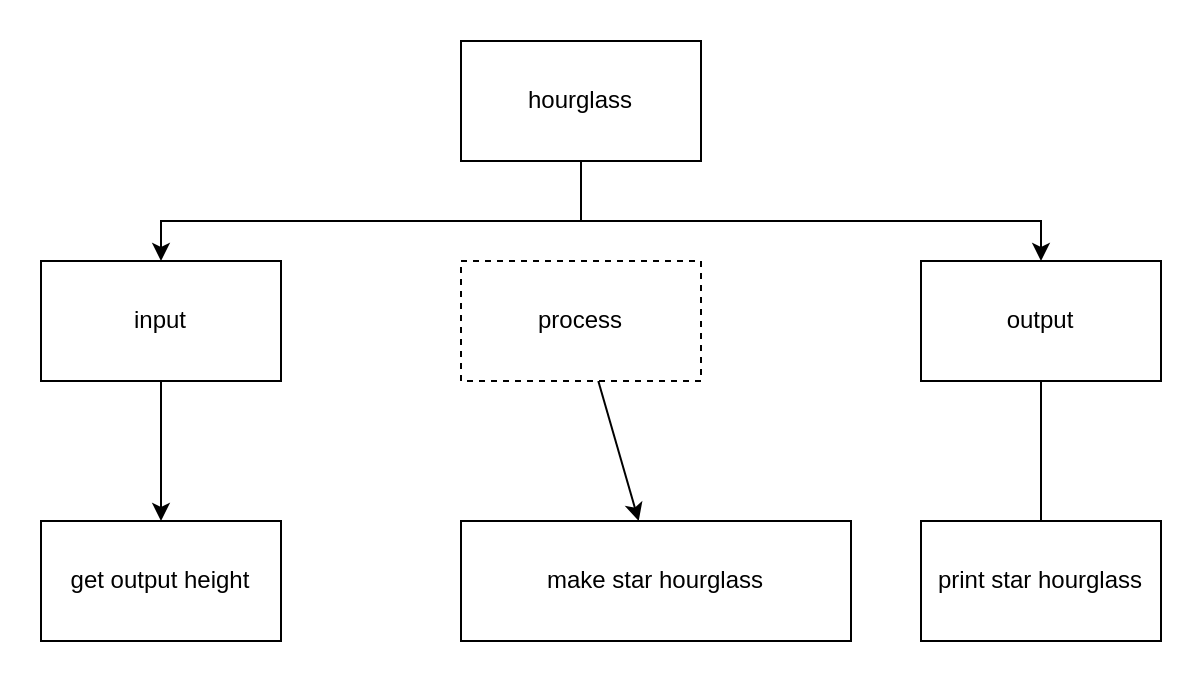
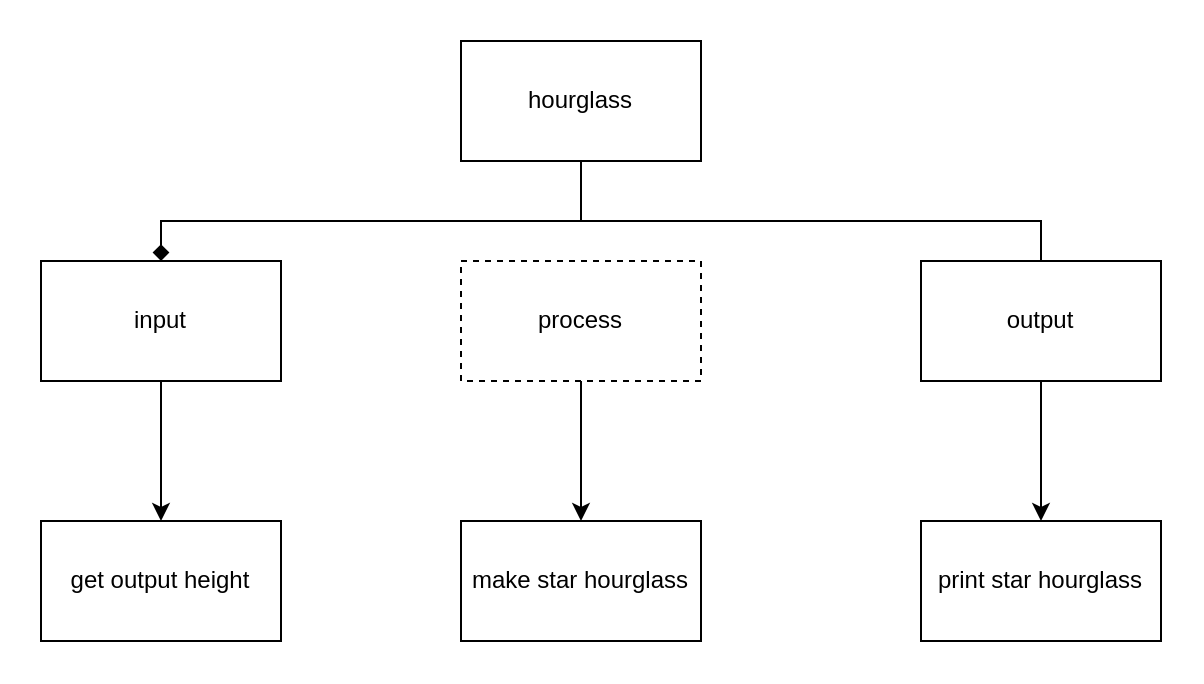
edge "hourglass" -> "input": arrowhead classic -> diamond
edge "hourglass" -> "output": arrowhead classic -> none
edge "output" -- "print star hourglass": arrowhead none -> classic
node "make star hourglass": size 390x120 -> 240x120
